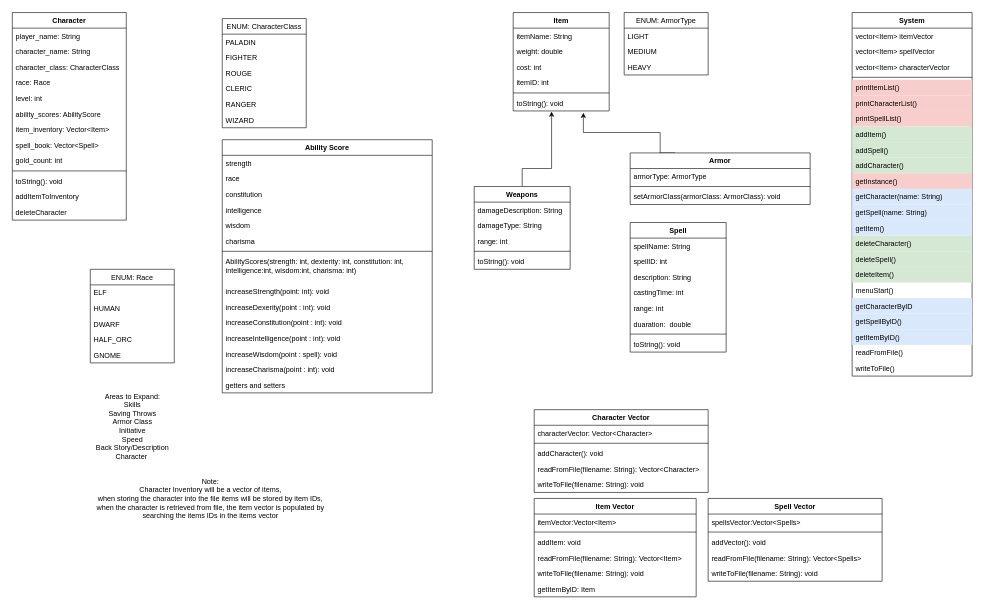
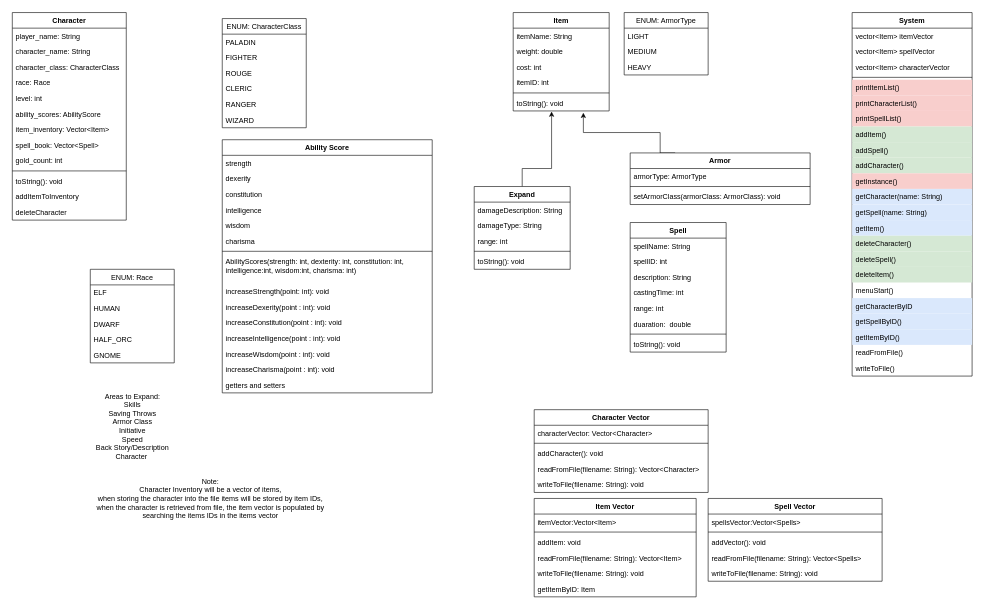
node "race": label "race" -> "dexerity"
node "Weapons": label "Weapons" -> "Expand"
node "increaseWisdom(point : spell): void": label "increaseWisdom(point : spell): void" -> "increaseWisdom(point : int): void"
